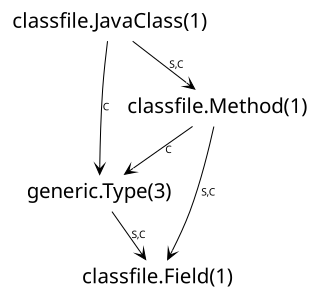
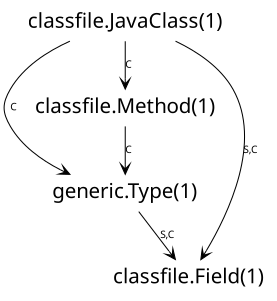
edge "classfile.JavaClass(1)" -> "classfile.Method(1)": label "S,C" -> "C"
edge "classfile.Method(1)" -> "classfile.Field(1)": now "classfile.JavaClass(1)" -> "classfile.Field(1)"
node "generic.Type(3)": label "generic.Type(3)" -> "generic.Type(1)"
